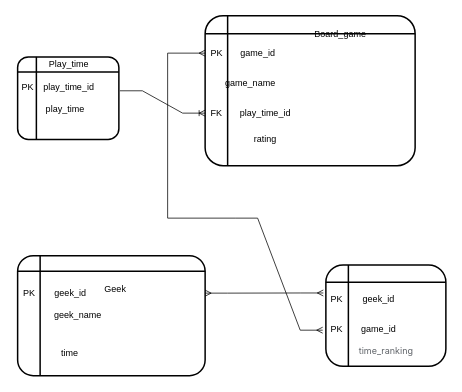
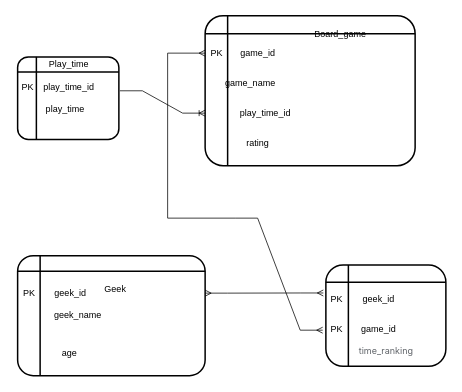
node "FK": removed
node "rating": moved (265, 139) -> (258, 143)
node "time": label "time" -> "age"
